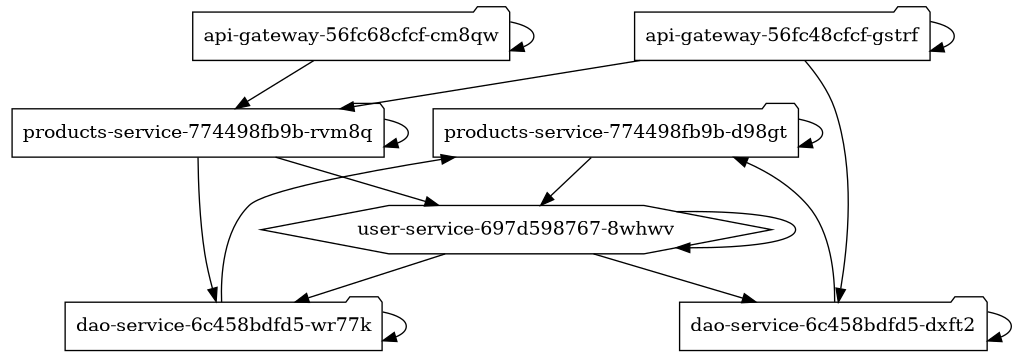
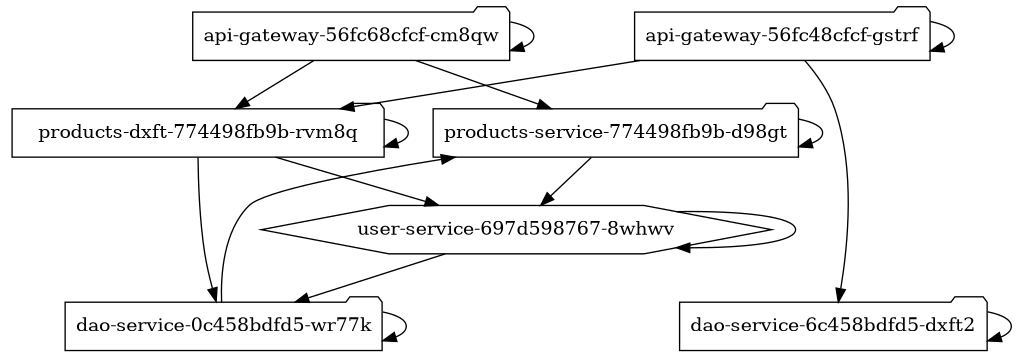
node "products-service-774498fb9b-rvm8q": label "products-service-774498fb9b-rvm8q" -> "products-dxft-774498fb9b-rvm8q"
edge "dao-service-6c458bdfd5-dxft2" -> "products-service-774498fb9b-d98gt": now "api-gateway-56fc68cfcf-cm8qw" -> "products-service-774498fb9b-d98gt"
edge "user-service-697d598767-8whwv" -> "dao-service-6c458bdfd5-dxft2": removed
node "dao-service-6c458bdfd5-wr77k": label "dao-service-6c458bdfd5-wr77k" -> "dao-service-0c458bdfd5-wr77k"
